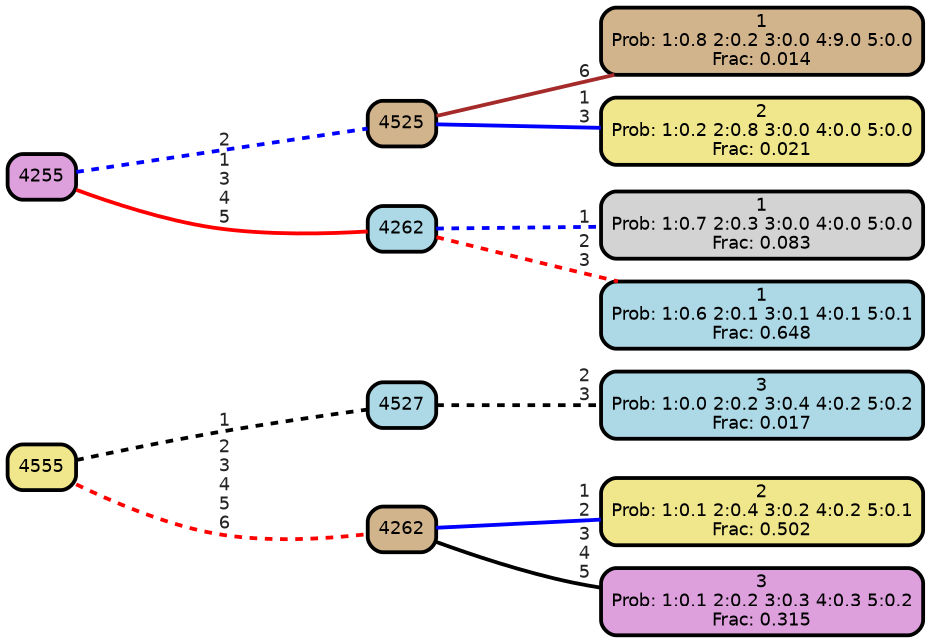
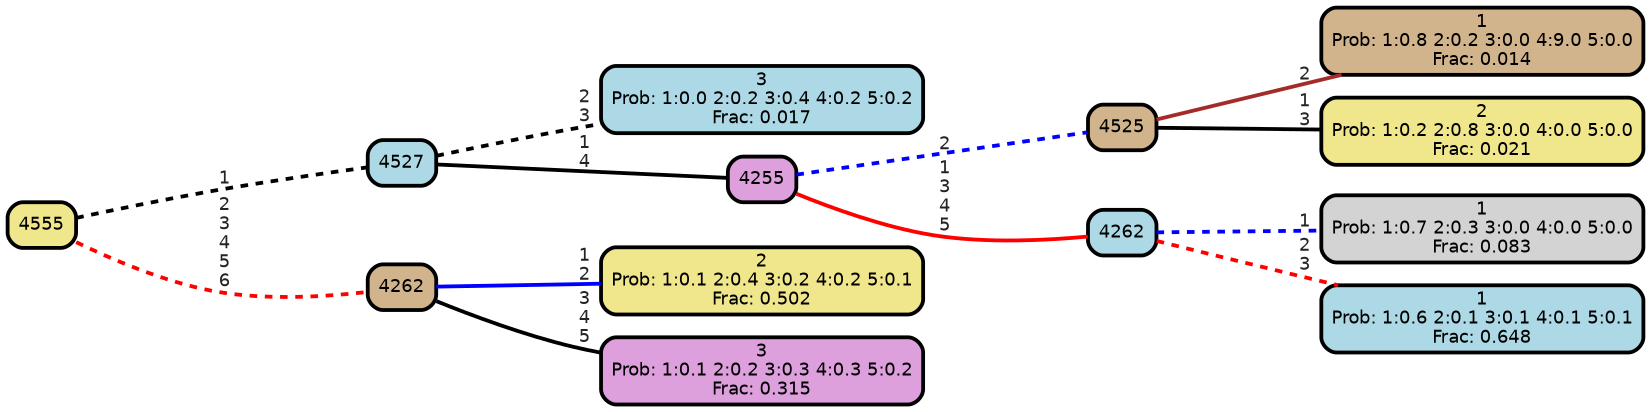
edge "1 Prob: 1:0.8 2:0.2 3:0.0 4:9.0 5:0.0 Frac: 0.014" -- "4525": label " 6" -> " 2"
edge "4525" -- "2 Prob: 1:0.2 2:0.8 3:0.0 4:0.0 5:0.0 Frac: 0.021": color blue -> black
edge "4527" -- "4255": added, label "1 4"
